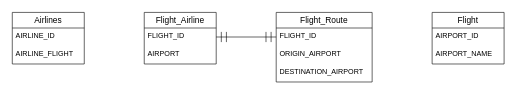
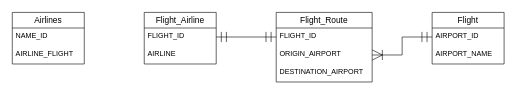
node "AIRLINE_ID": label "AIRLINE_ID" -> "NAME_ID"
edge "AIRPORT_ID" -- "ORIGIN_AIRPORT": added
node "AIRPORT": label "AIRPORT" -> "AIRLINE"
